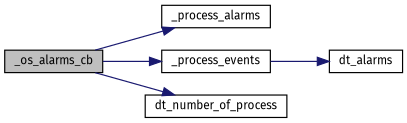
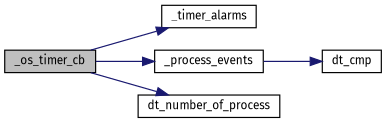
node "_process_alarms": label "_process_alarms" -> "_timer_alarms"
node "_os_alarms_cb": label "_os_alarms_cb" -> "_os_timer_cb"
node "dt_alarms": label "dt_alarms" -> "dt_cmp"
